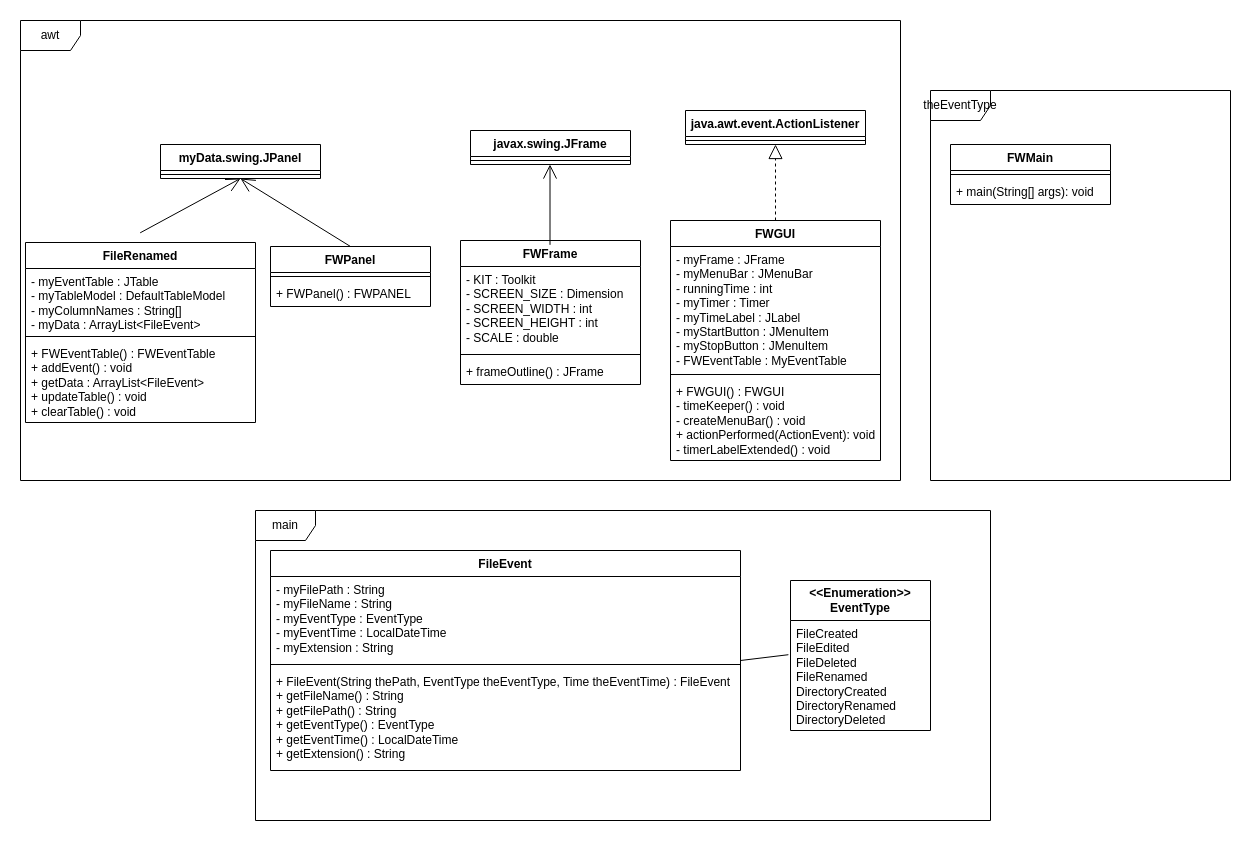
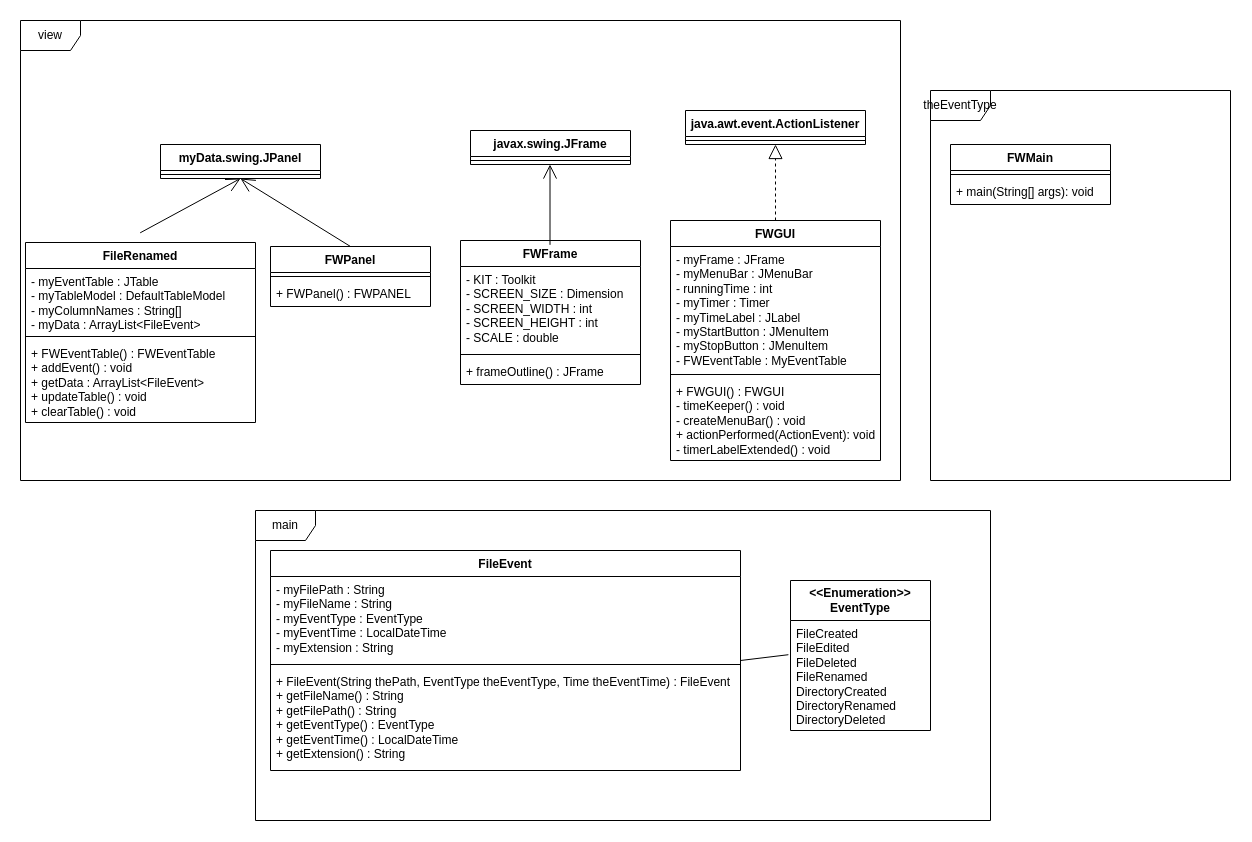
node "awt": label "awt" -> "view"
